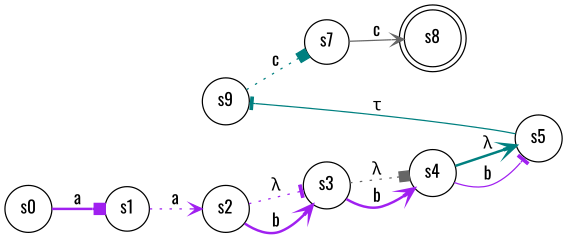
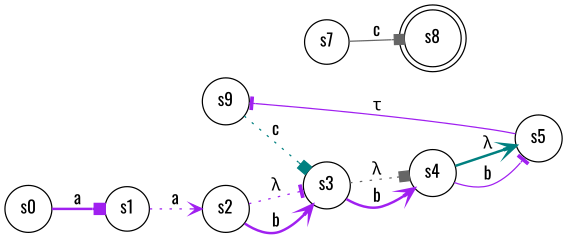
edge "s7" -> "s8": arrowhead vee -> box
edge "s9" -> "s7": now "s9" -> "s3"
edge "s5" -> "s9": color teal -> purple
